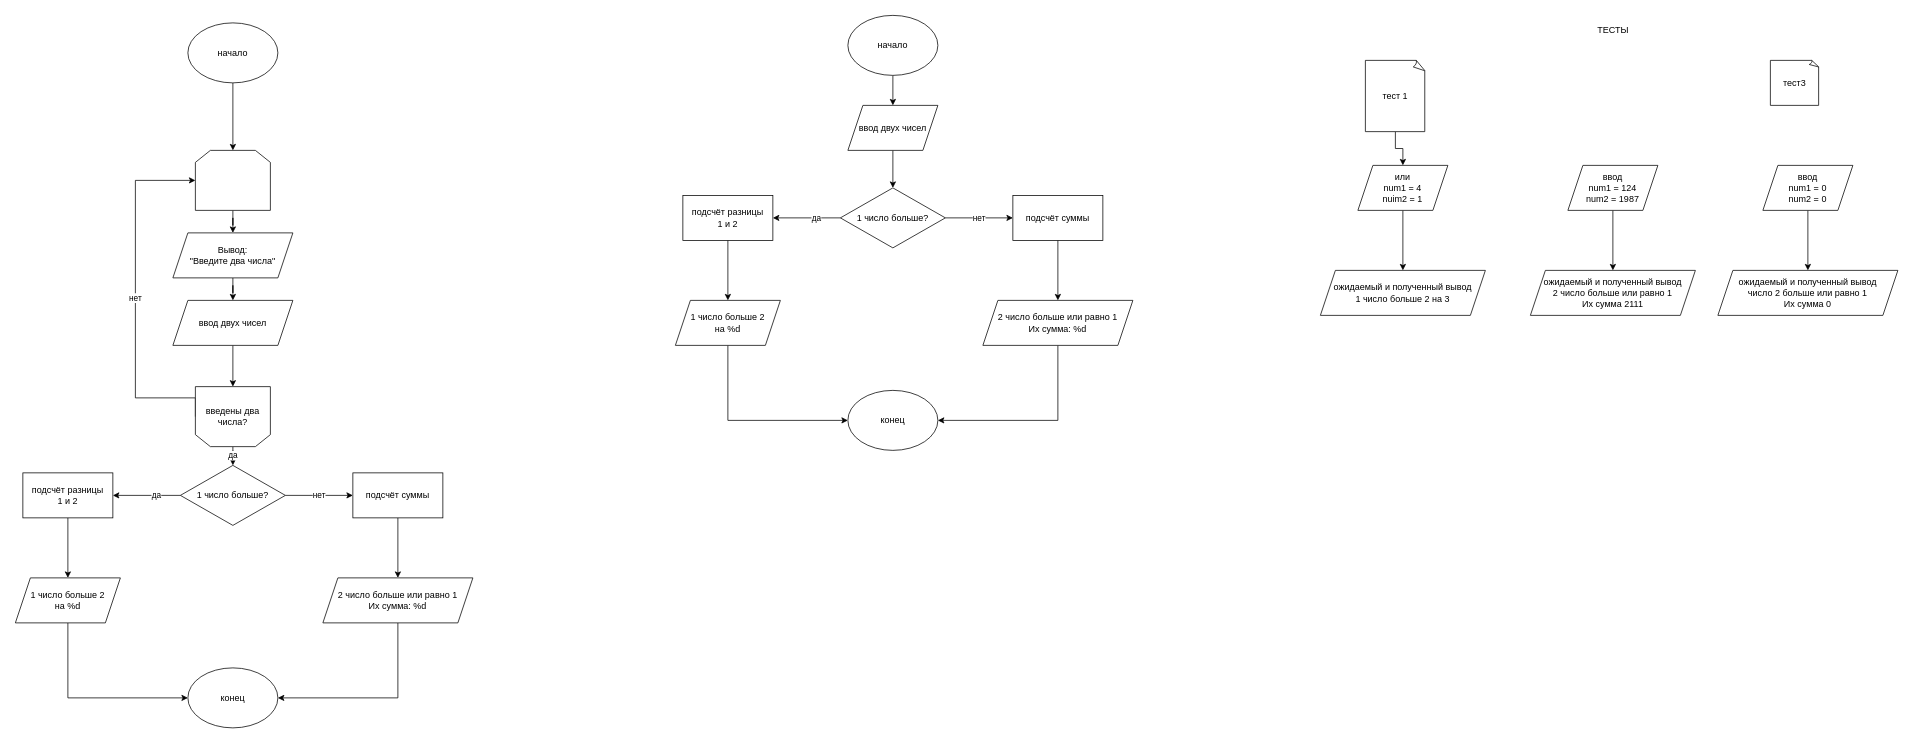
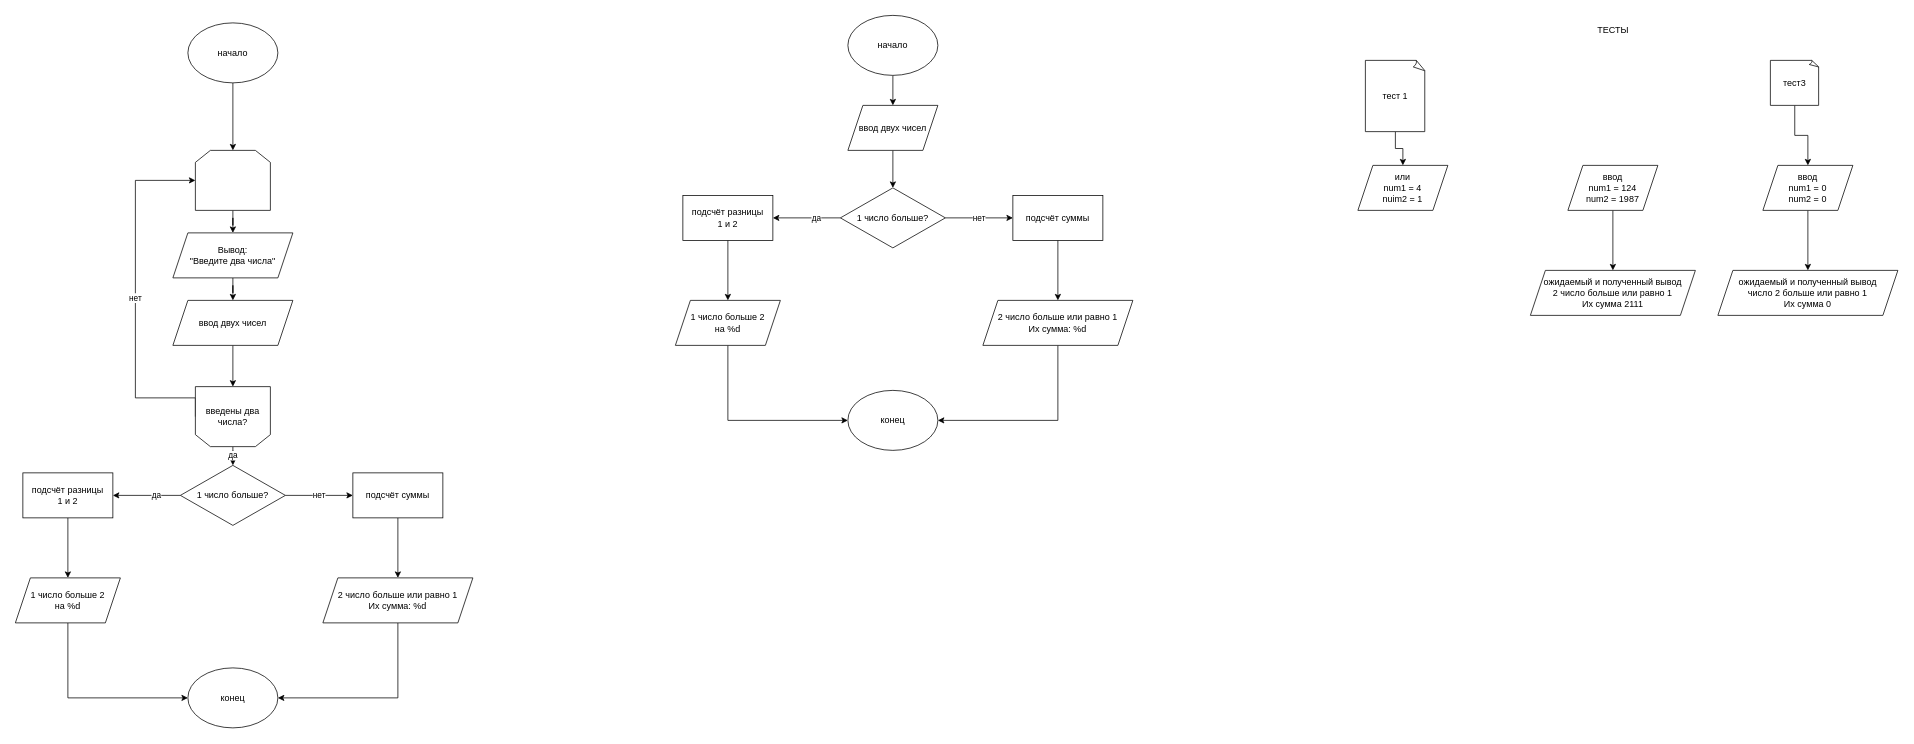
edge "тест3" -> "ввод num1 = 0 num2 = 0": added
edge "или num1 = 4 nuim2 = 1" -> "ожидаемый и полученный вывод 1 число больше 2 на 3": removed
node "ожидаемый и полученный вывод 1 число больше 2 на 3": removed
